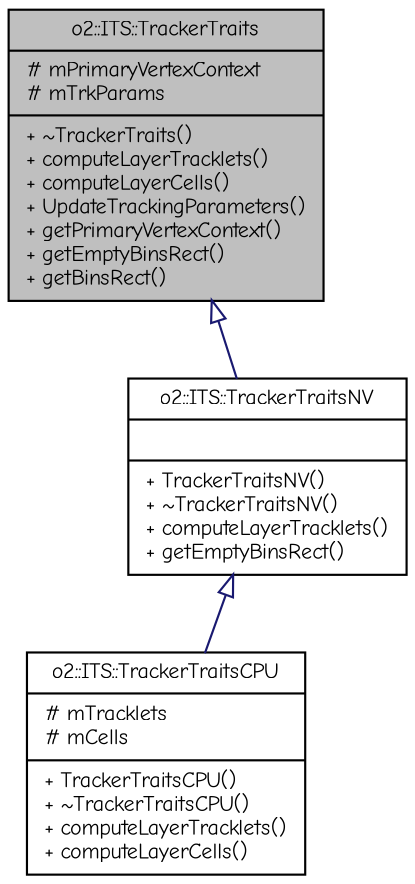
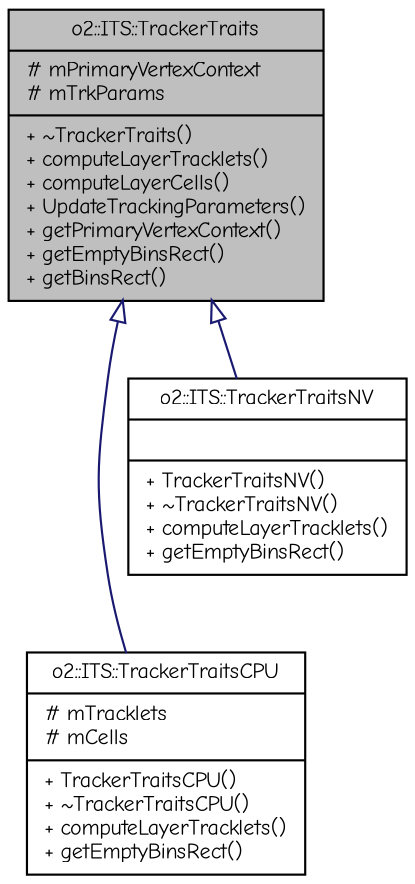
edge "o2::ITS::TrackerTraitsCPU" -> "o2::ITS::TrackerTraitsNV": now "o2::ITS::TrackerTraitsCPU" -> "o2::ITS::TrackerTraits"
node "o2::ITS::TrackerTraitsCPU": text "+ computeLayerCells()" -> "+ getEmptyBinsRect()"
